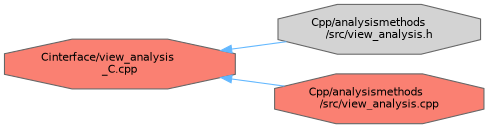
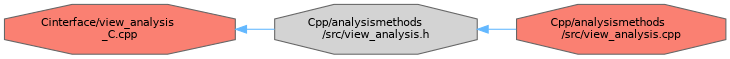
edge "Cpp/analysismethods /src/view_analysis.cpp" -> "Cinterface/view_analysis _C.cpp": now "Cpp/analysismethods /src/view_analysis.cpp" -> "Cpp/analysismethods /src/view_analysis.h"
